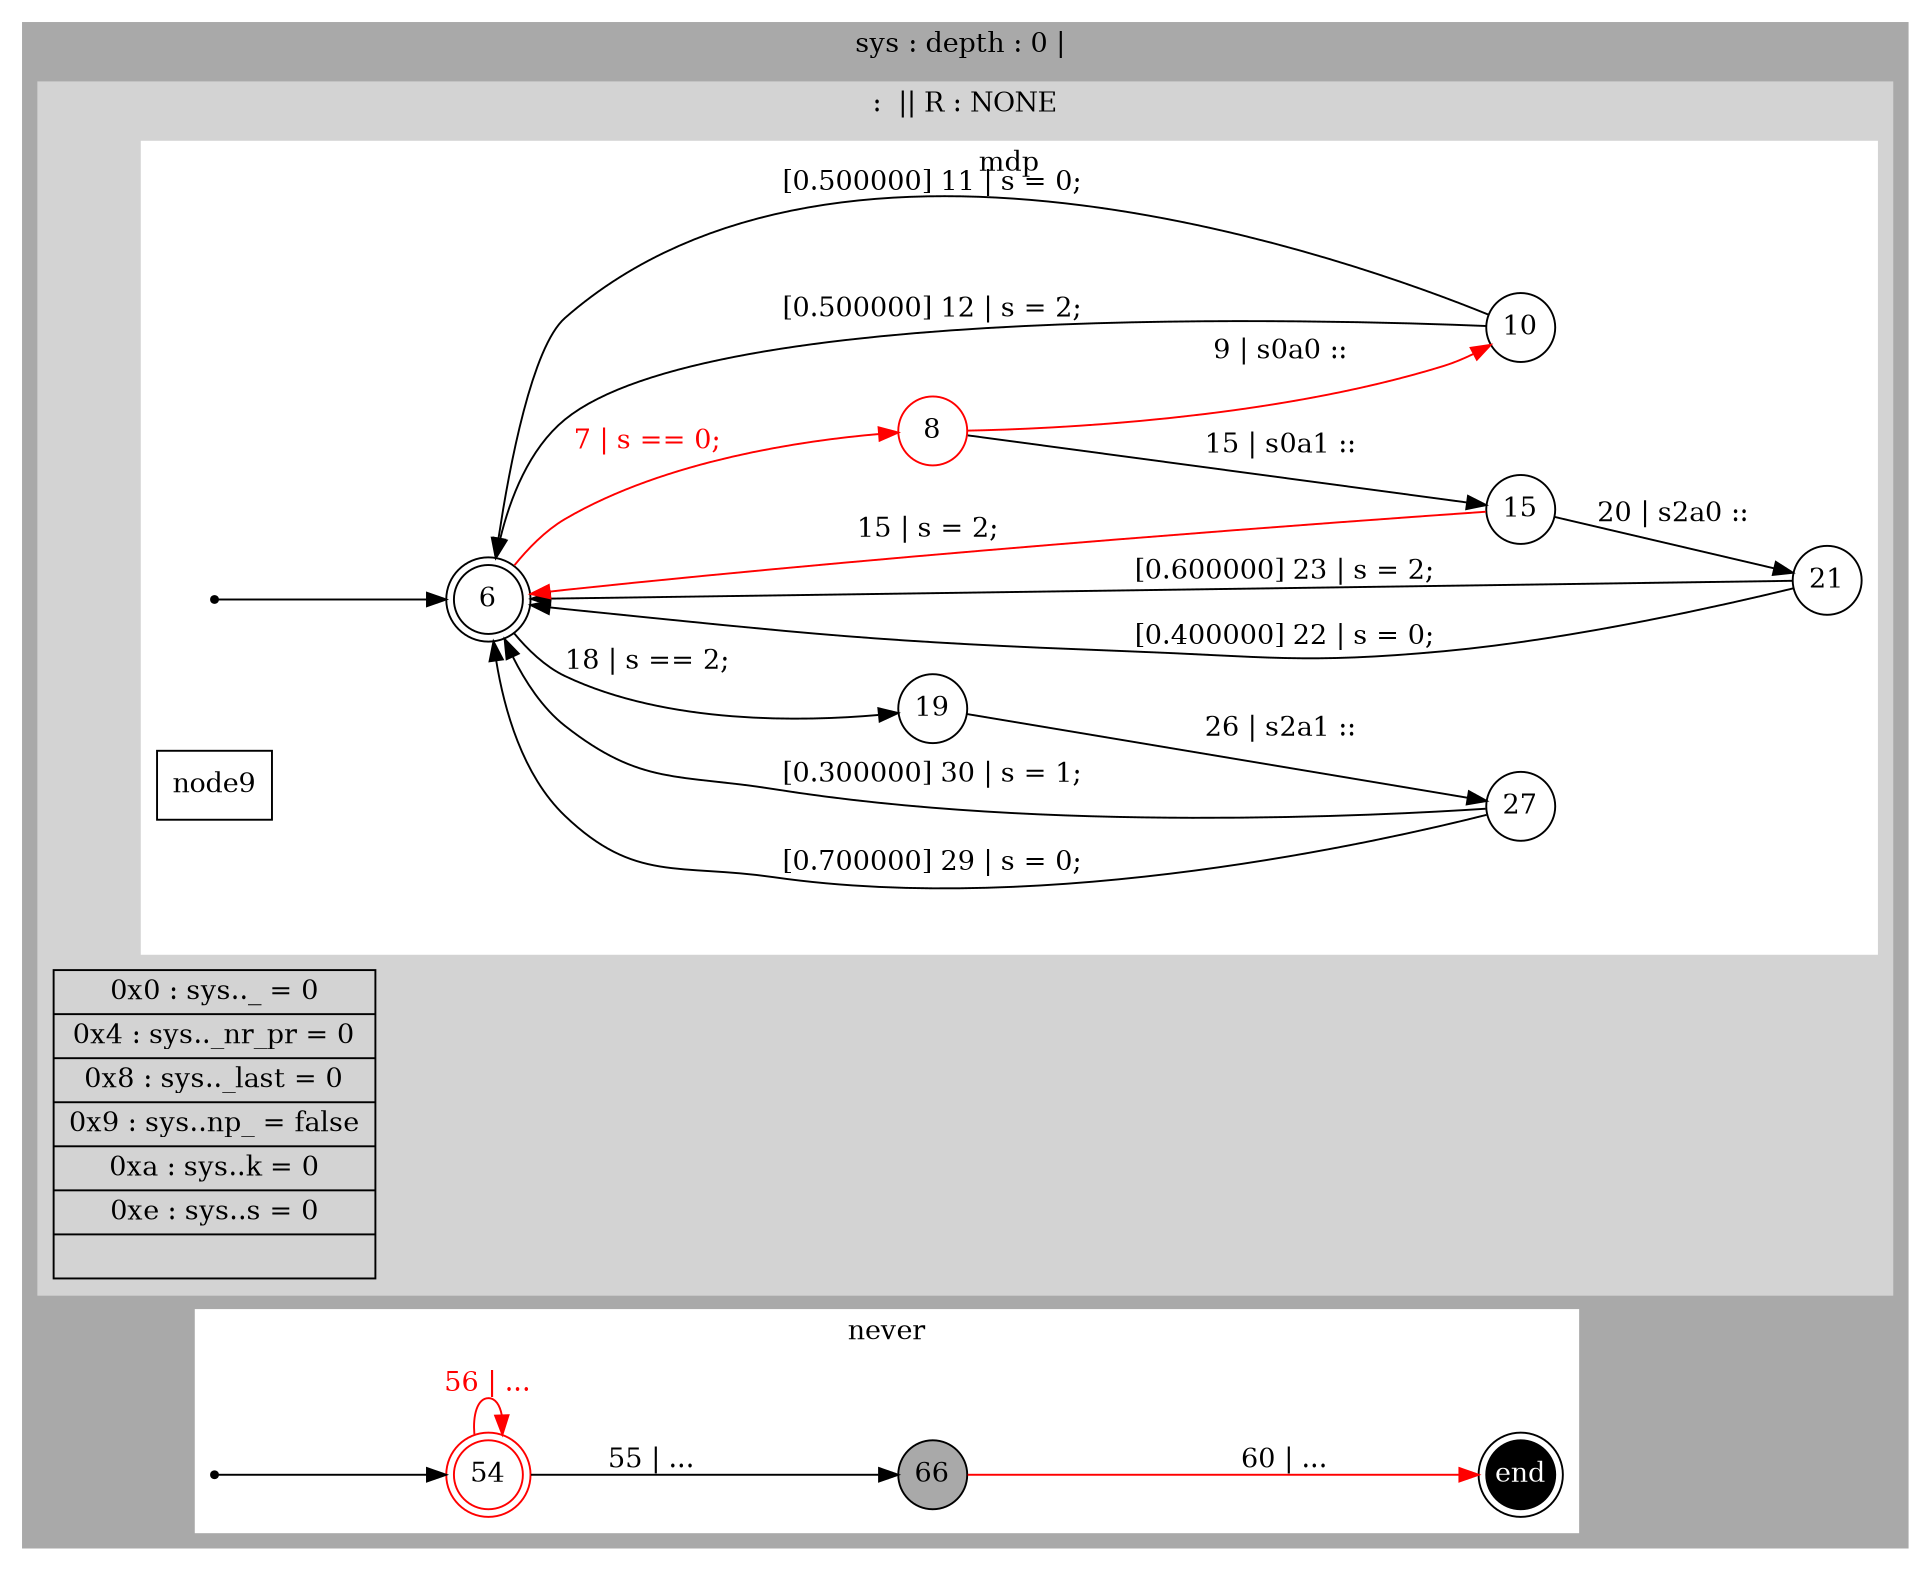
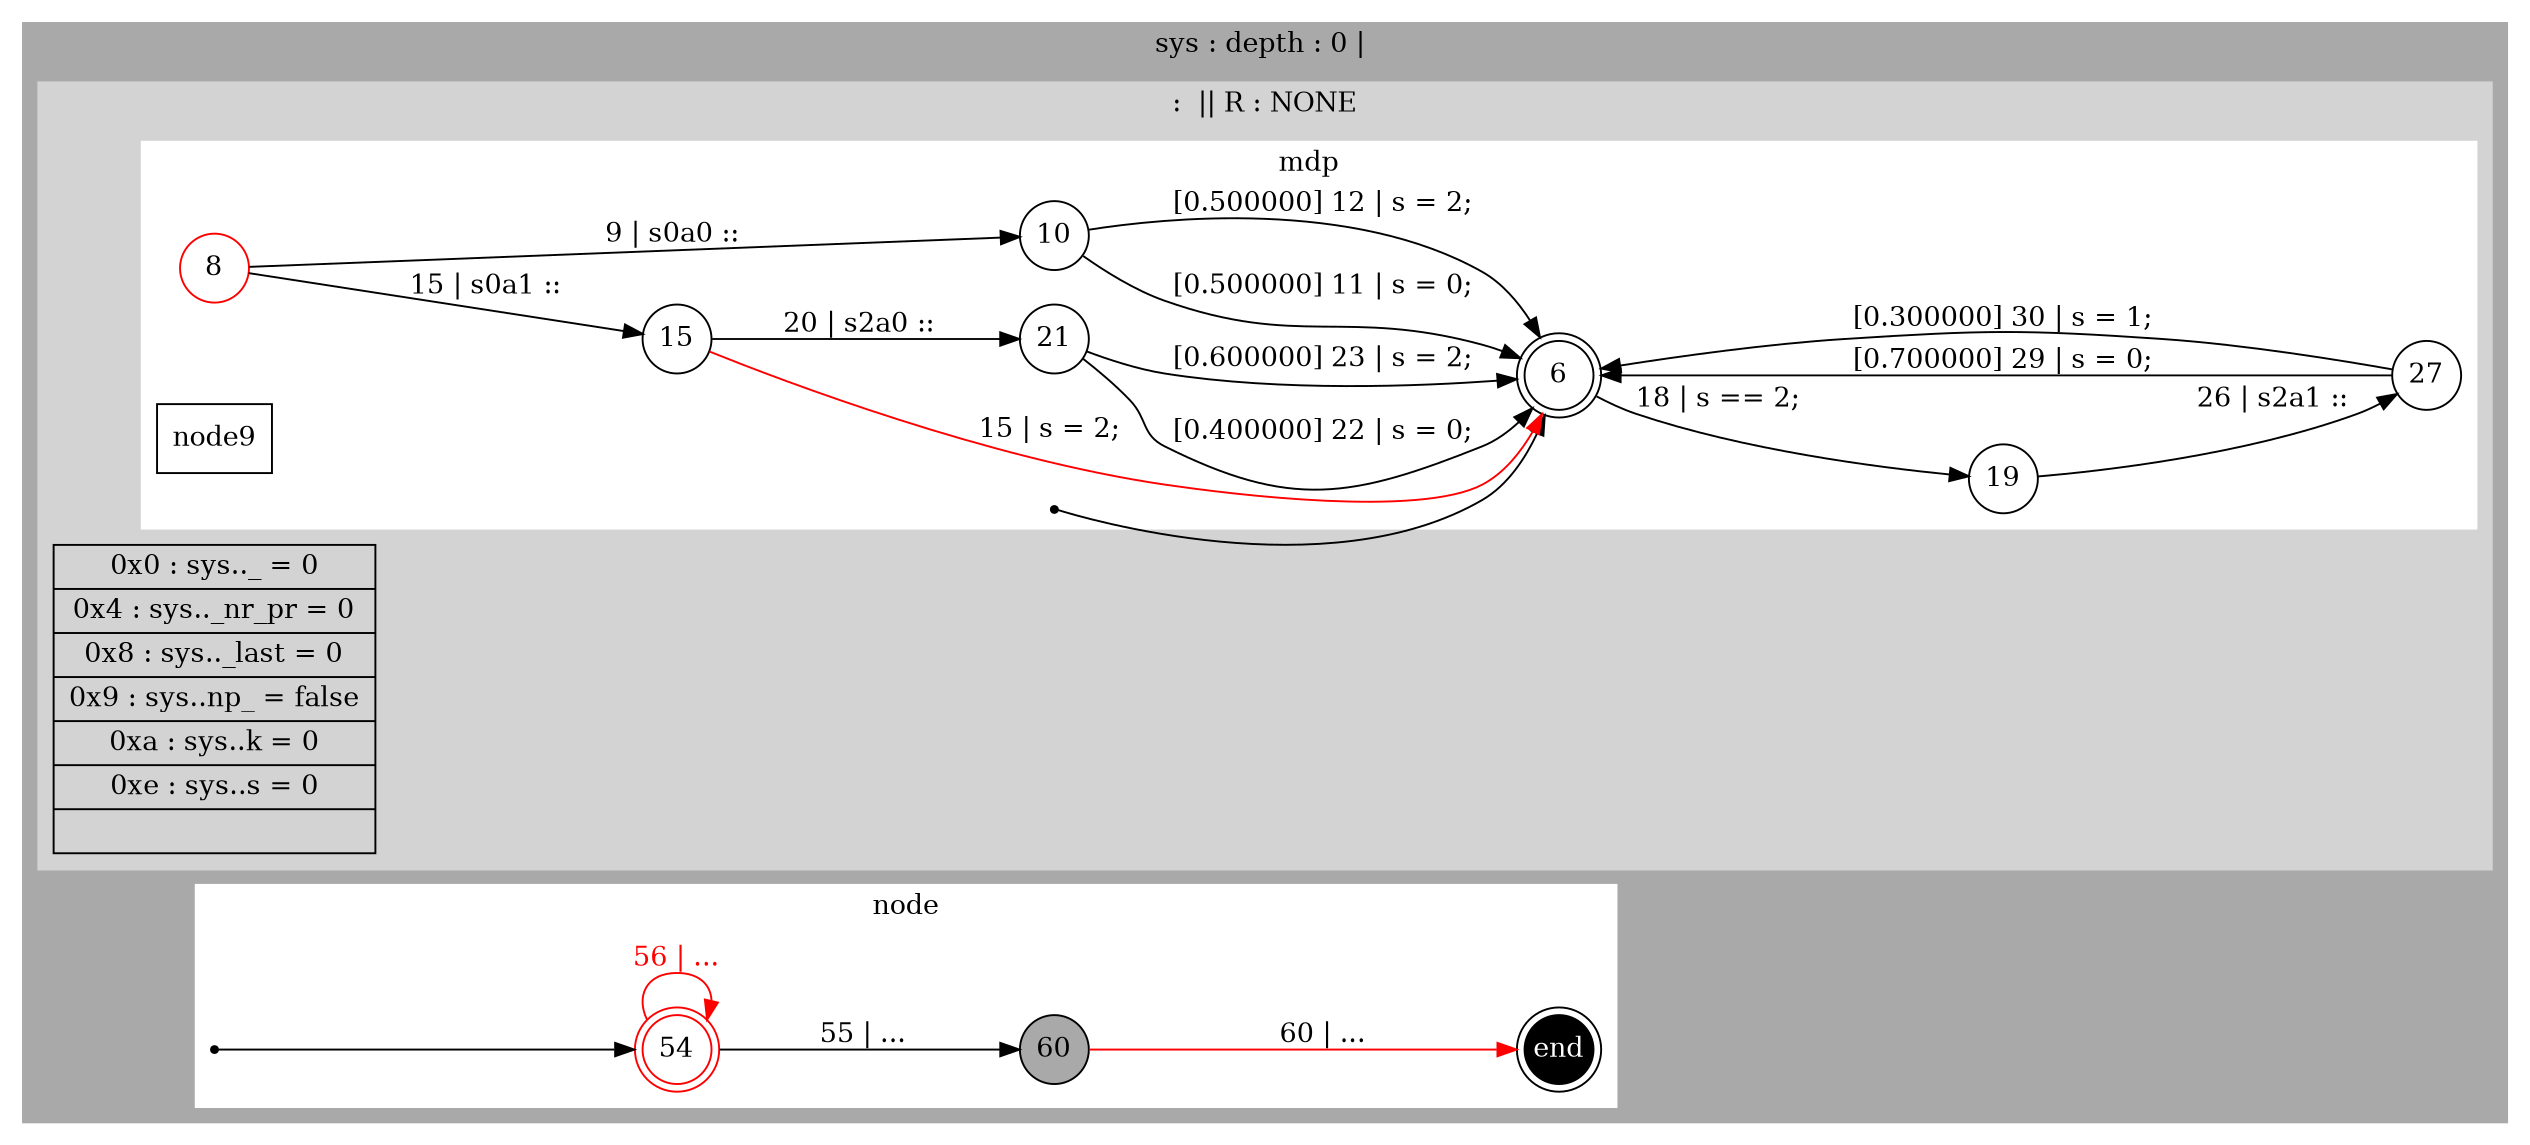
edge "8" -> "10": color red -> black
edge "6" -> "8": removed, label "7 | s == 0;"
cluster " never ": label " never " -> " node "
node "66": label "66" -> "60"
